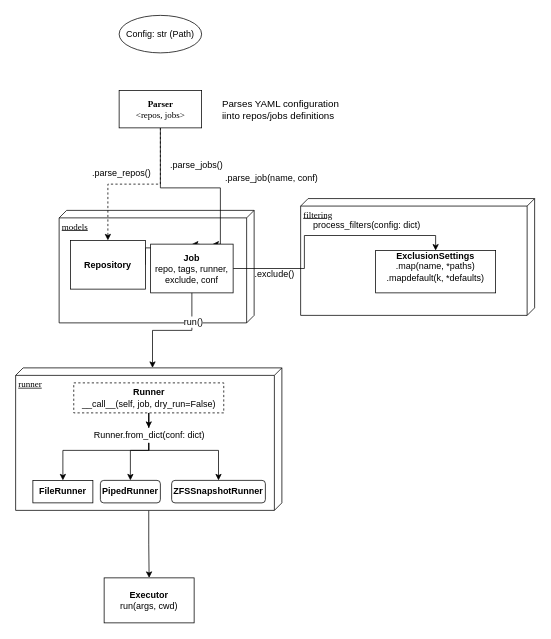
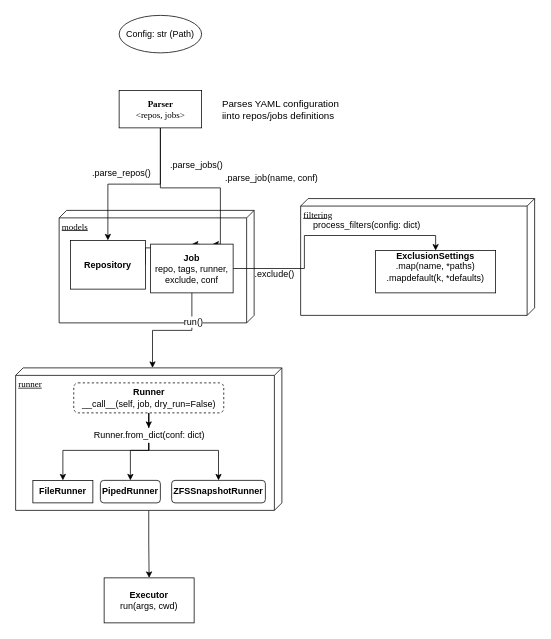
edge "Parser <repos, jobs>" -> "Repository": style dashed -> solid
node "Runner __call__(self, job, dry_run=False)": shape rectangle -> rounded rectangle
